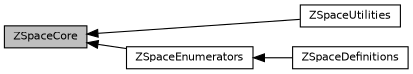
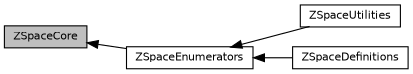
edge "ZSpaceUtilities" -> "ZSpaceCore": now "ZSpaceUtilities" -> "ZSpaceEnumerators"
